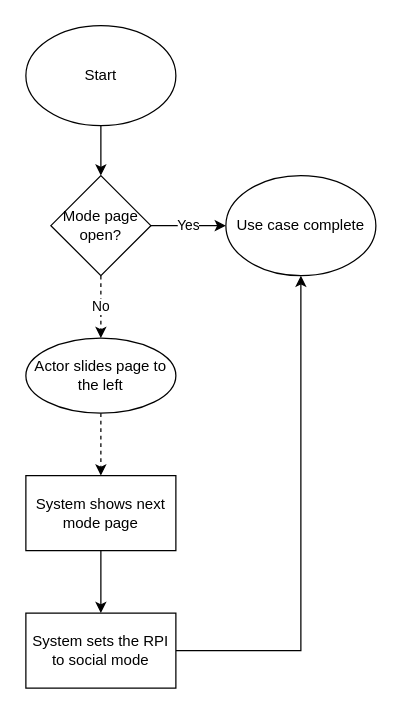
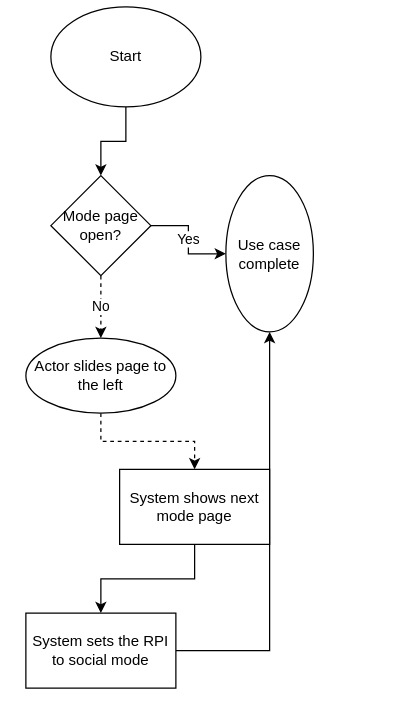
node "Start": moved (101, 76) -> (126, 57)
node "Use case complete": size 150x100 -> 88x156
node "System shows next mode page": moved (101, 513) -> (194, 507)
